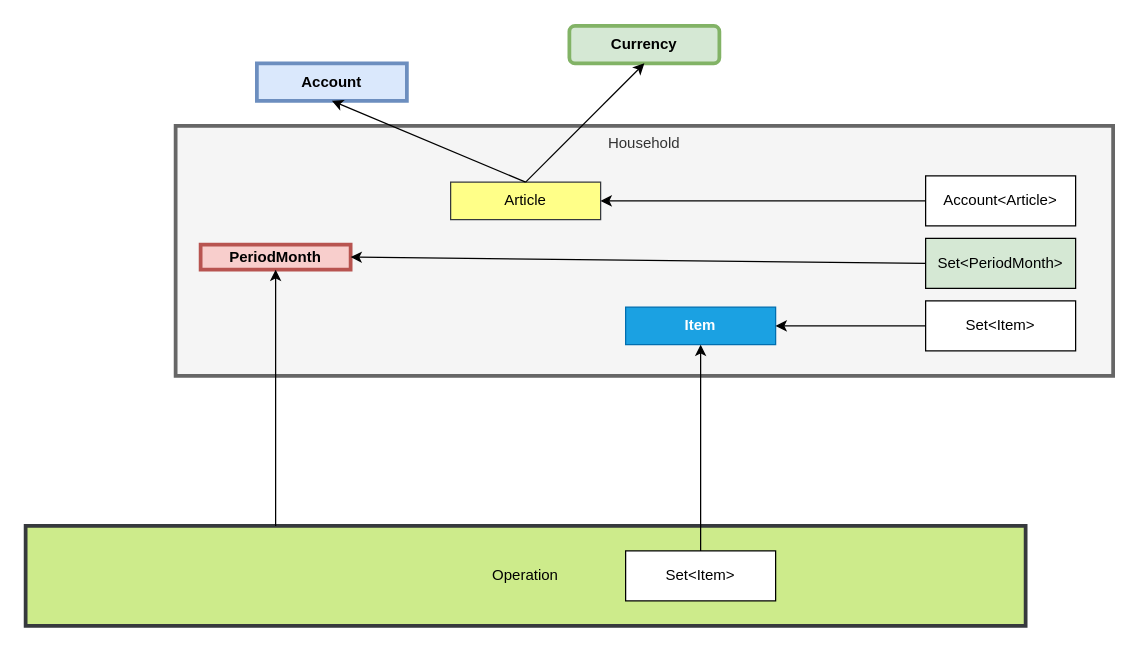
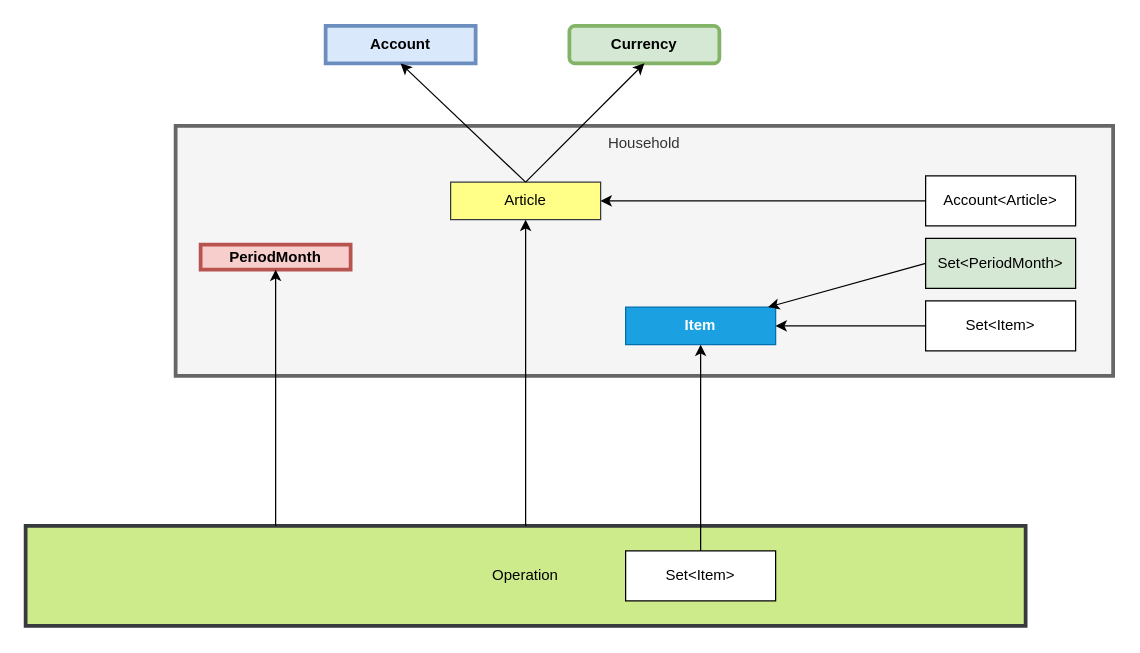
node "Account": moved (332, 82) -> (401, 44)
edge "Set<PeriodMonth>" -> "PeriodMonth": now "Set<PeriodMonth>" -> "Item"
edge "Operation" -> "Article": added
